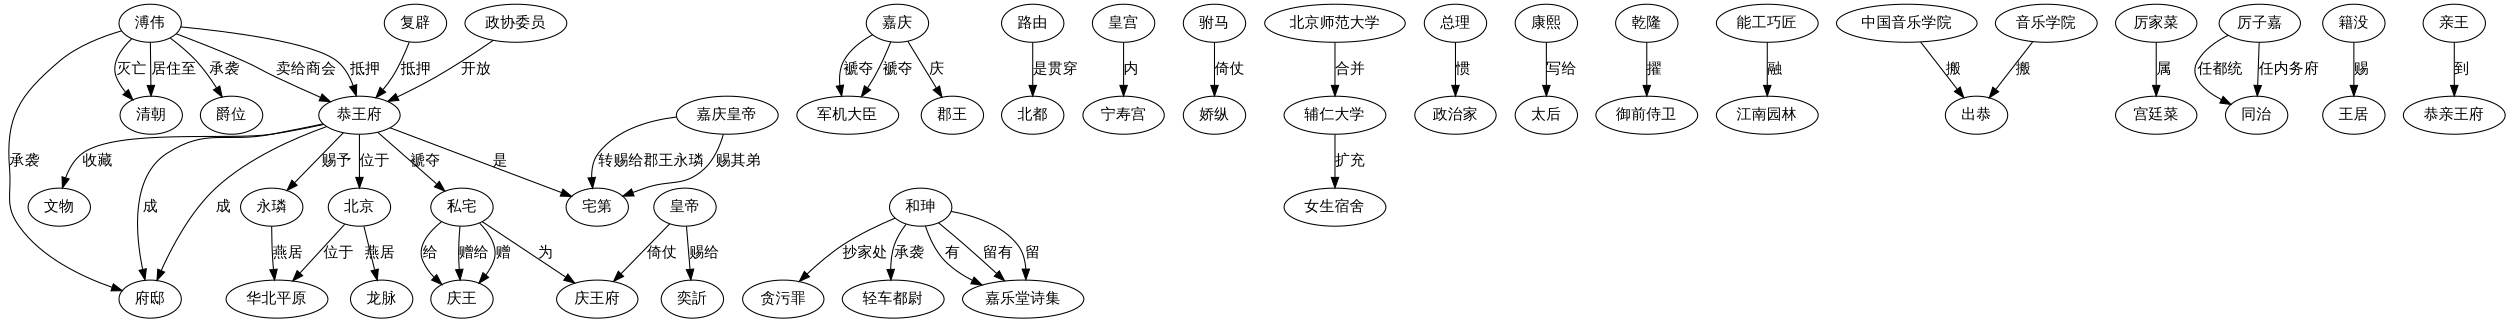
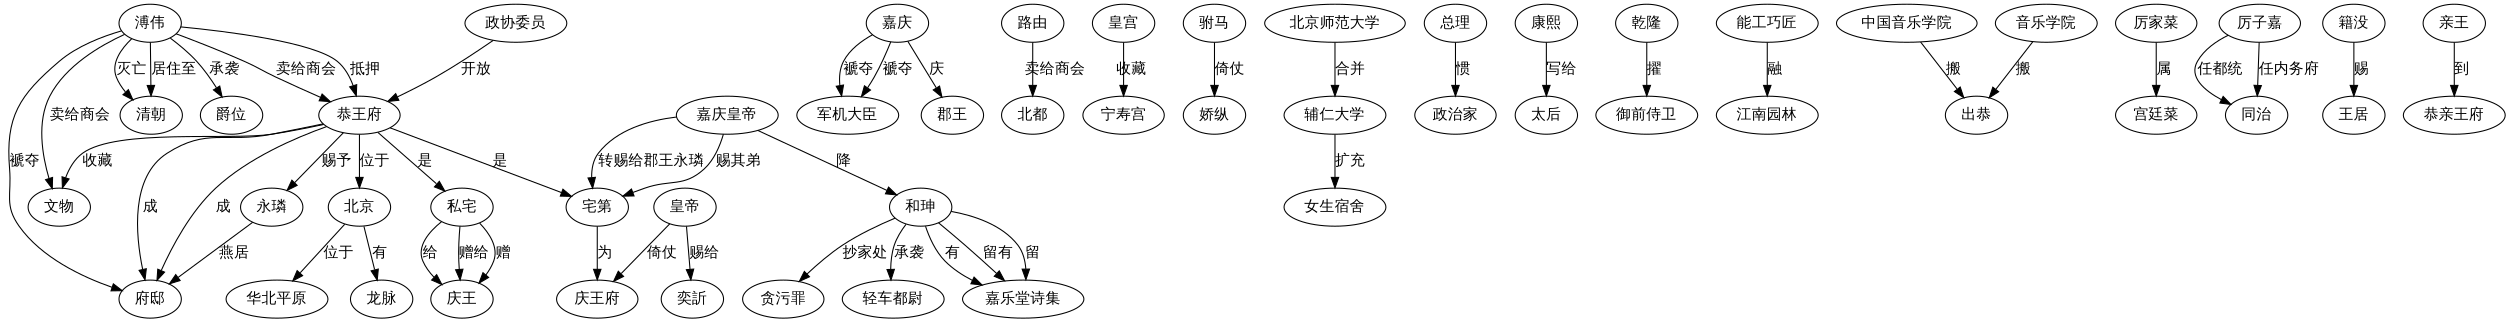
node "复辟": removed
edge "路由" -> "北都": label "是贯穿" -> "卖给商会"
edge "皇宫" -> "宁寿宫": label "内" -> "收藏"
edge "溥伟" -> "文物": added, label "卖给商会"
edge "嘉庆皇帝" -> "和珅": added, label "降"
edge "溥伟" -> "府邸": label "承袭" -> "褫夺"
edge "恭王府" -> "私宅": label "褫夺" -> "是"
edge "永璘" -> "华北平原": now "永璘" -> "府邸"
edge "私宅" -> "庆王府": now "宅第" -> "庆王府"
edge "北京" -> "龙脉": label "燕居" -> "有"
